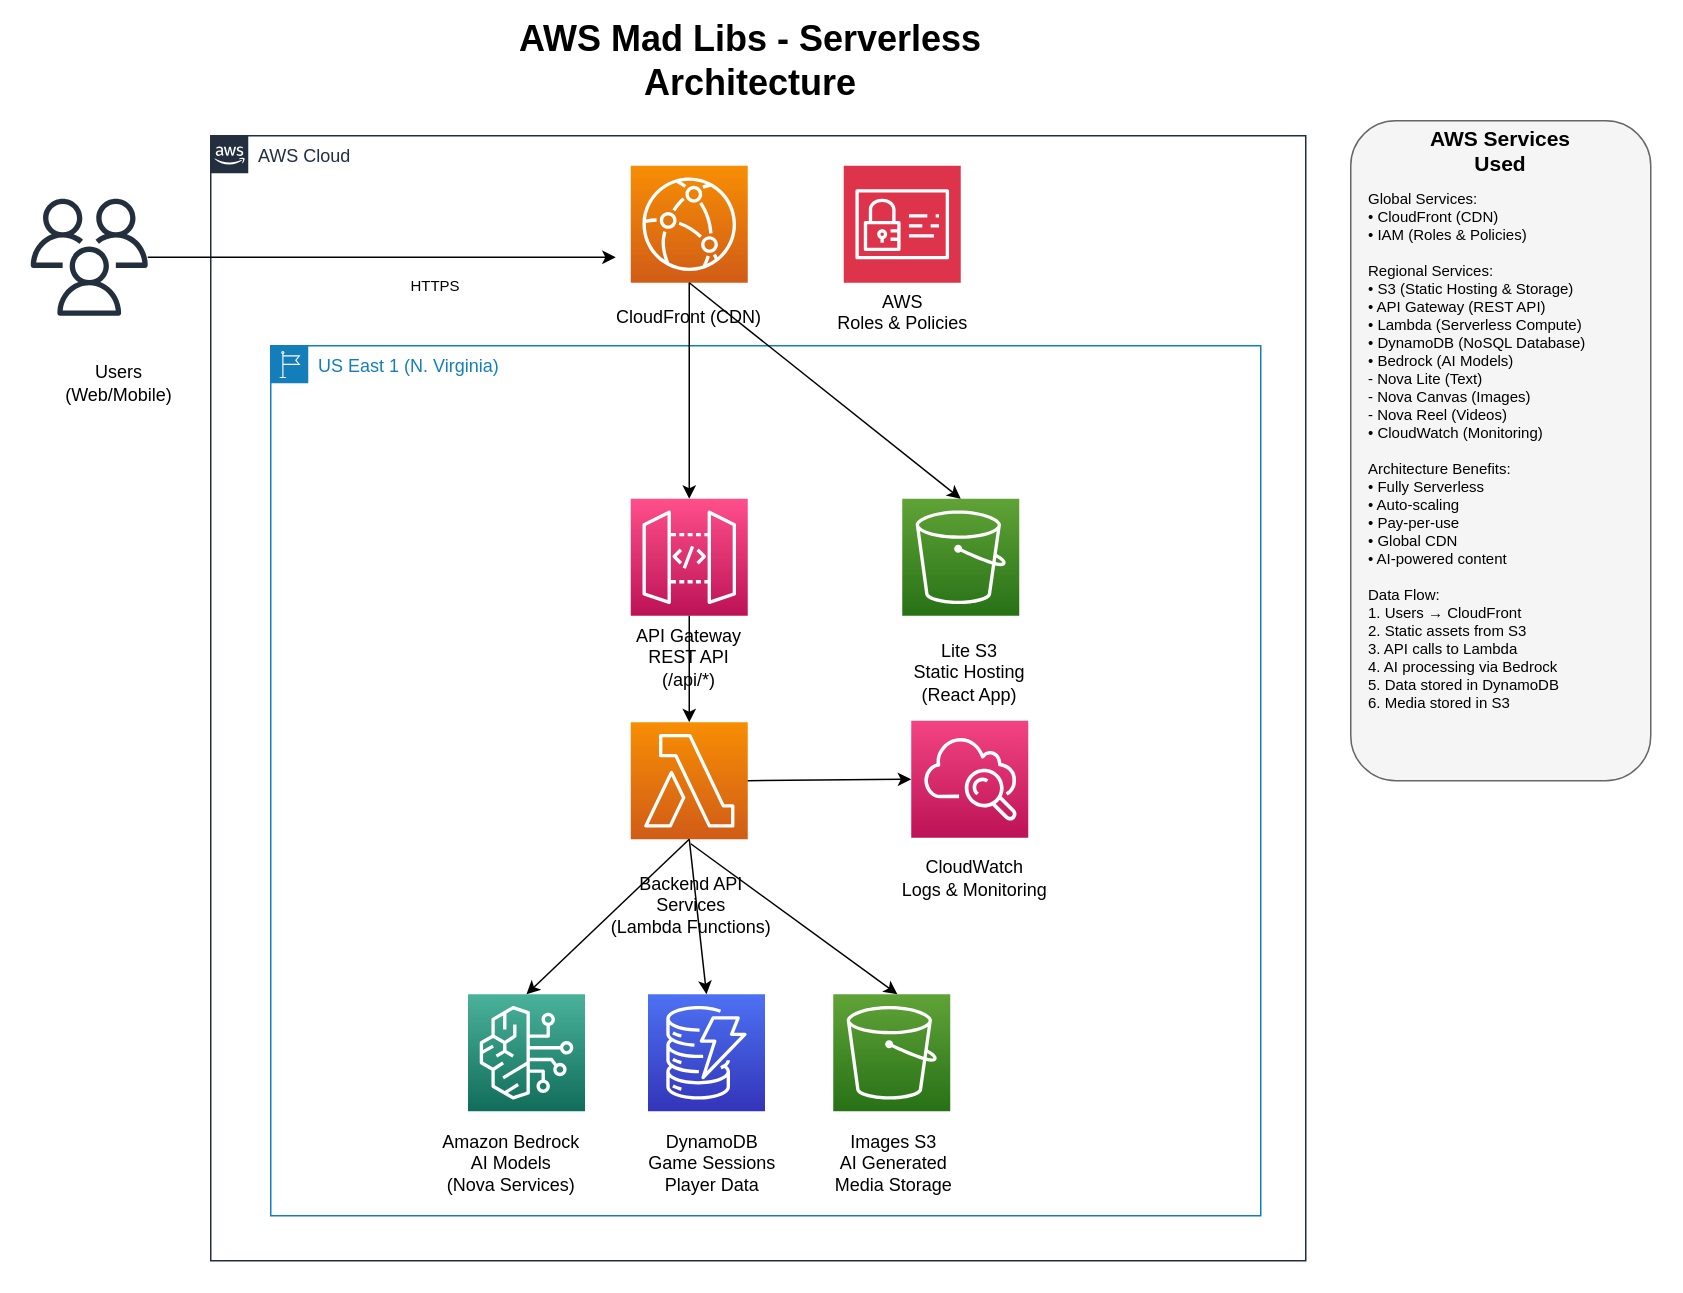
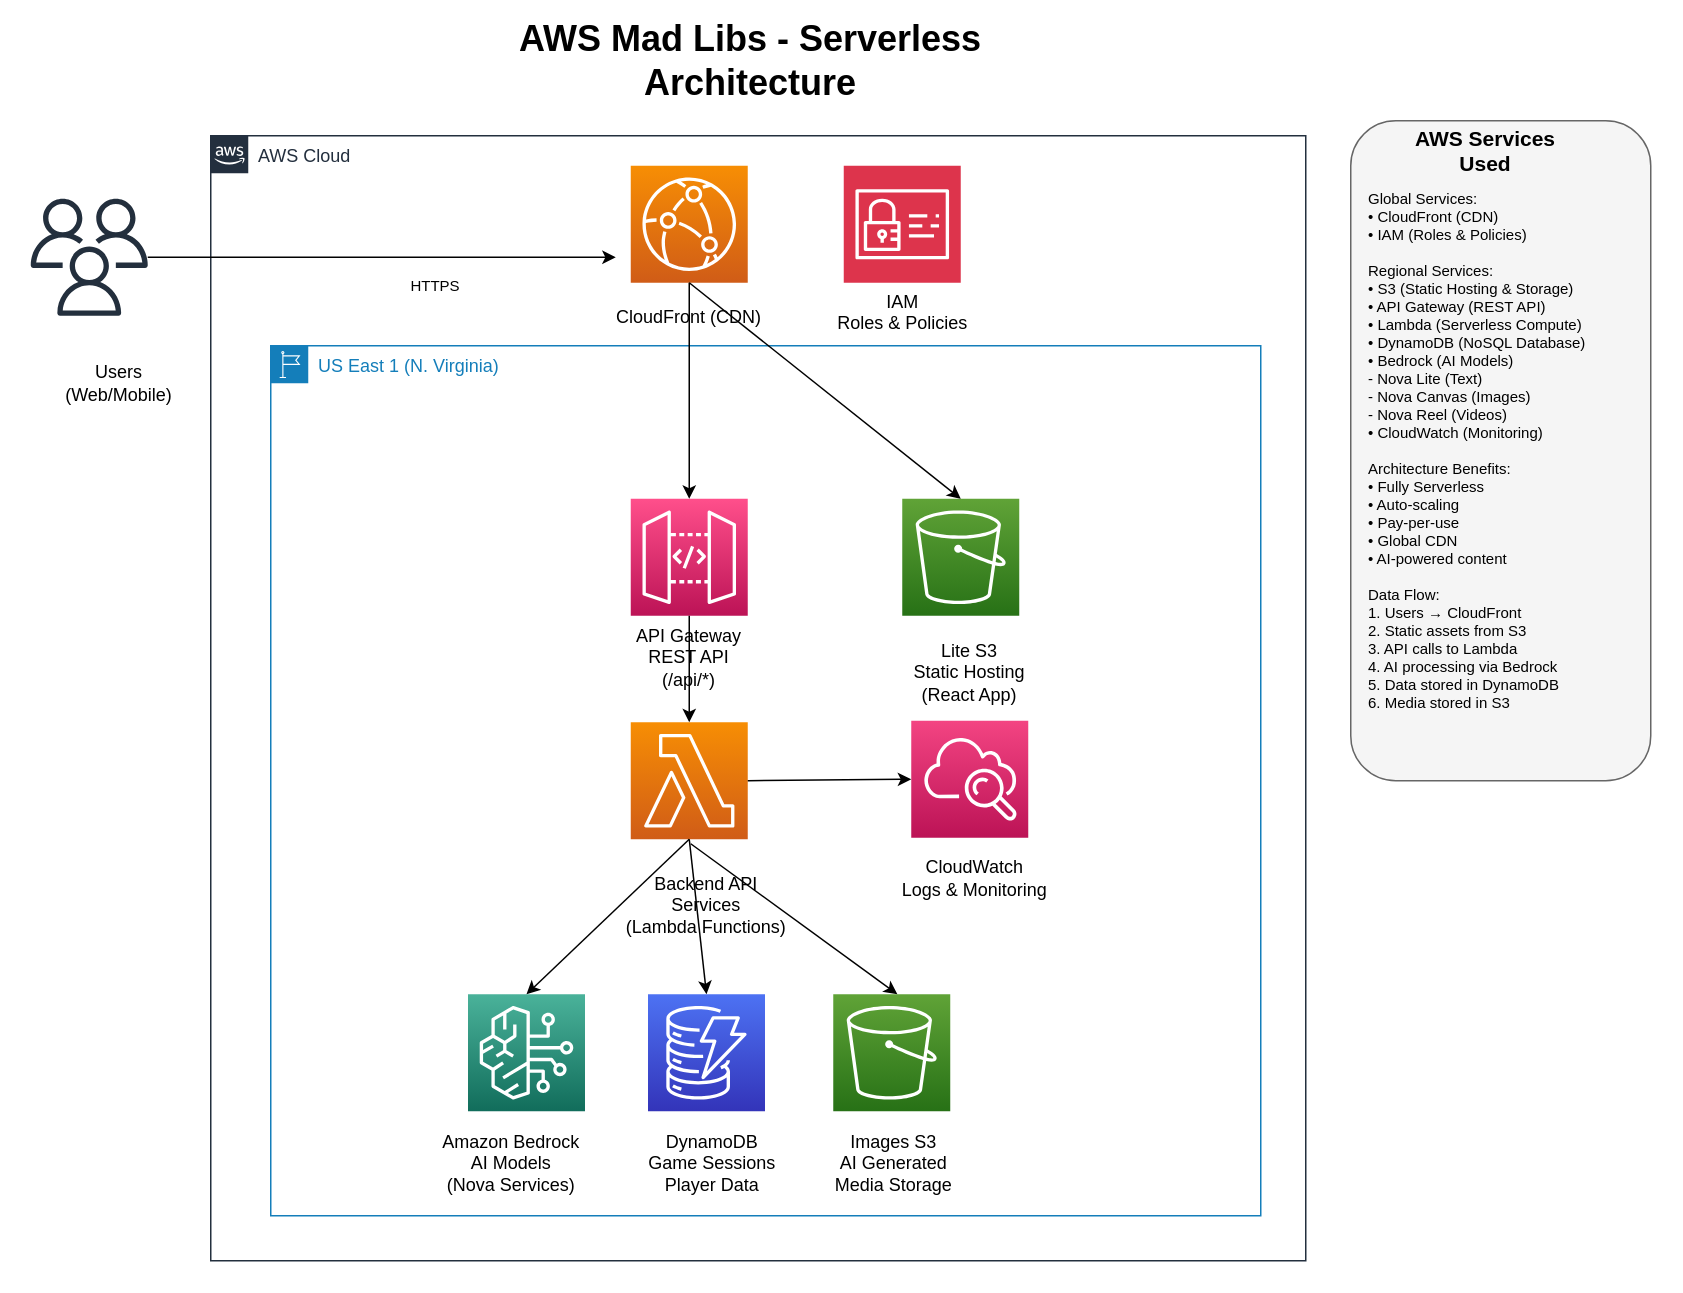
node "AWS Services Used": moved (1501, 151) -> (1486, 151)
node "AWS Roles & Policies": label "AWS Roles & Policies" -> "IAM Roles & Policies"
node "Backend API Services (Lambda Functions)": moved (691, 905) -> (706, 905)
